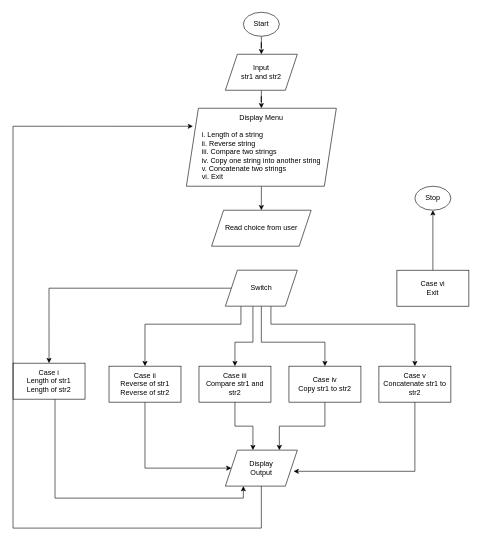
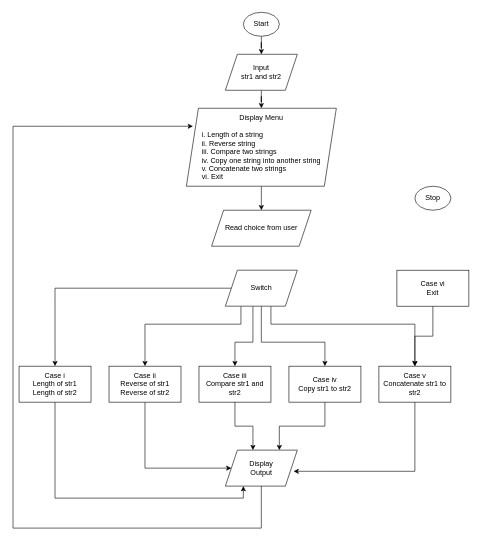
edge "Case vi Exit" -> "Stop": now "Case vi Exit" -> "Case v Concatenate str1 to str2"
node "Case i Length of str1 Length of str2": moved (49, 381) -> (55, 384)
